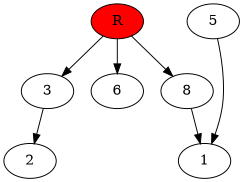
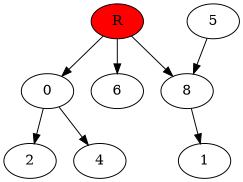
edge "5" -> "1": now "5" -> "8"
node "3": label "3" -> "0"
node "4": added
